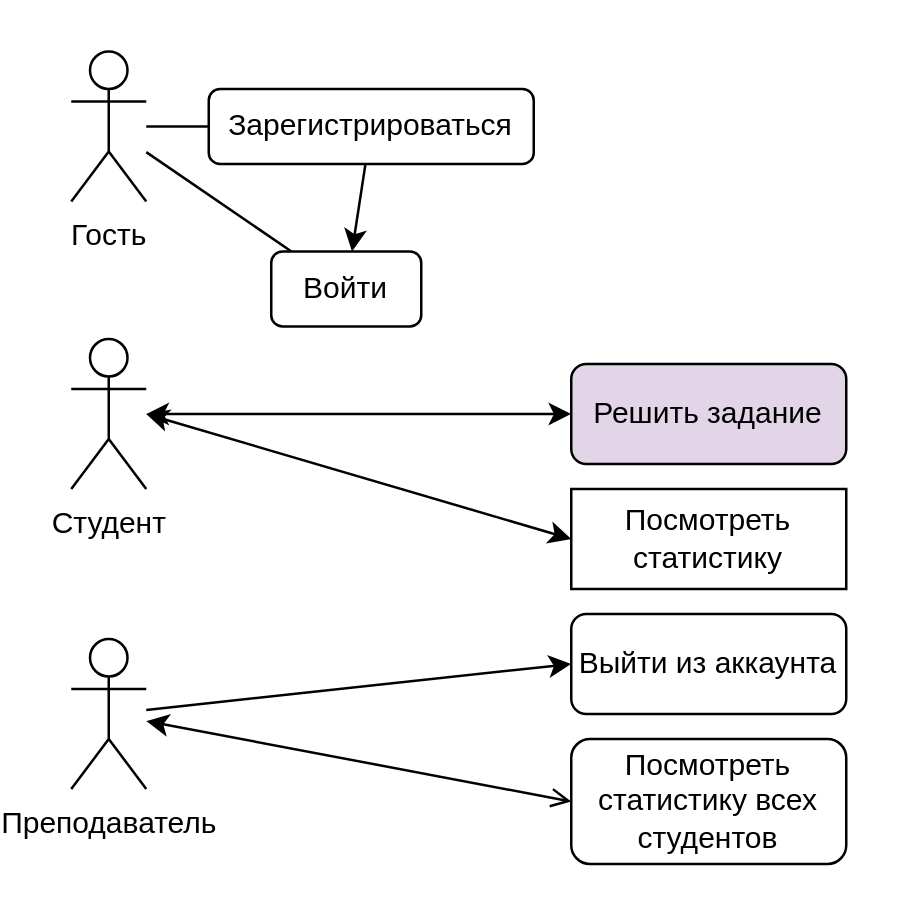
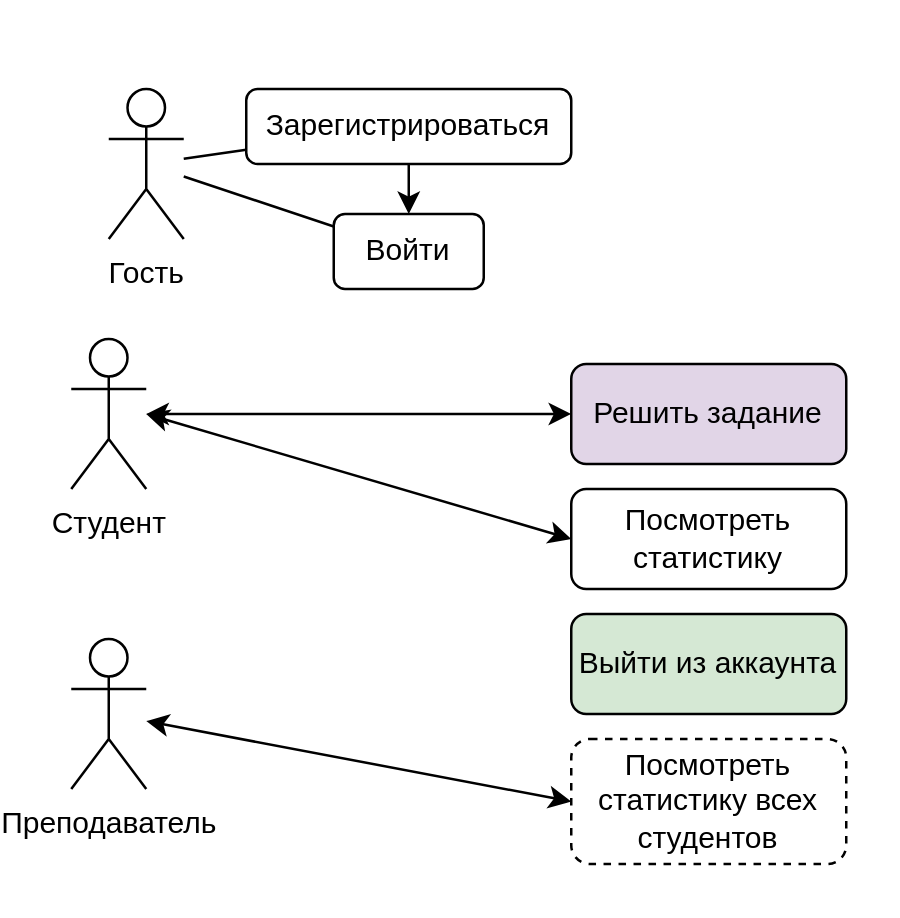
node "Гость": moved (109, 126) -> (146, 164)
node "Зарегистрироваться": moved (371, 126) -> (409, 126)
node "Войти": moved (346, 289) -> (409, 251)
node "Посмотреть статистику": shape rectangle -> rounded rectangle
node "Выйти из аккаунта": fillcolor #ffffff -> #d5e8d4
edge "Преподаватель" -> "Выйти из аккаунта": removed
edge "Преподаватель" -- "Посмотреть статистику всех студентов": arrowhead open -> classic
node "Посмотреть статистику всех студентов": style solid -> dashed
